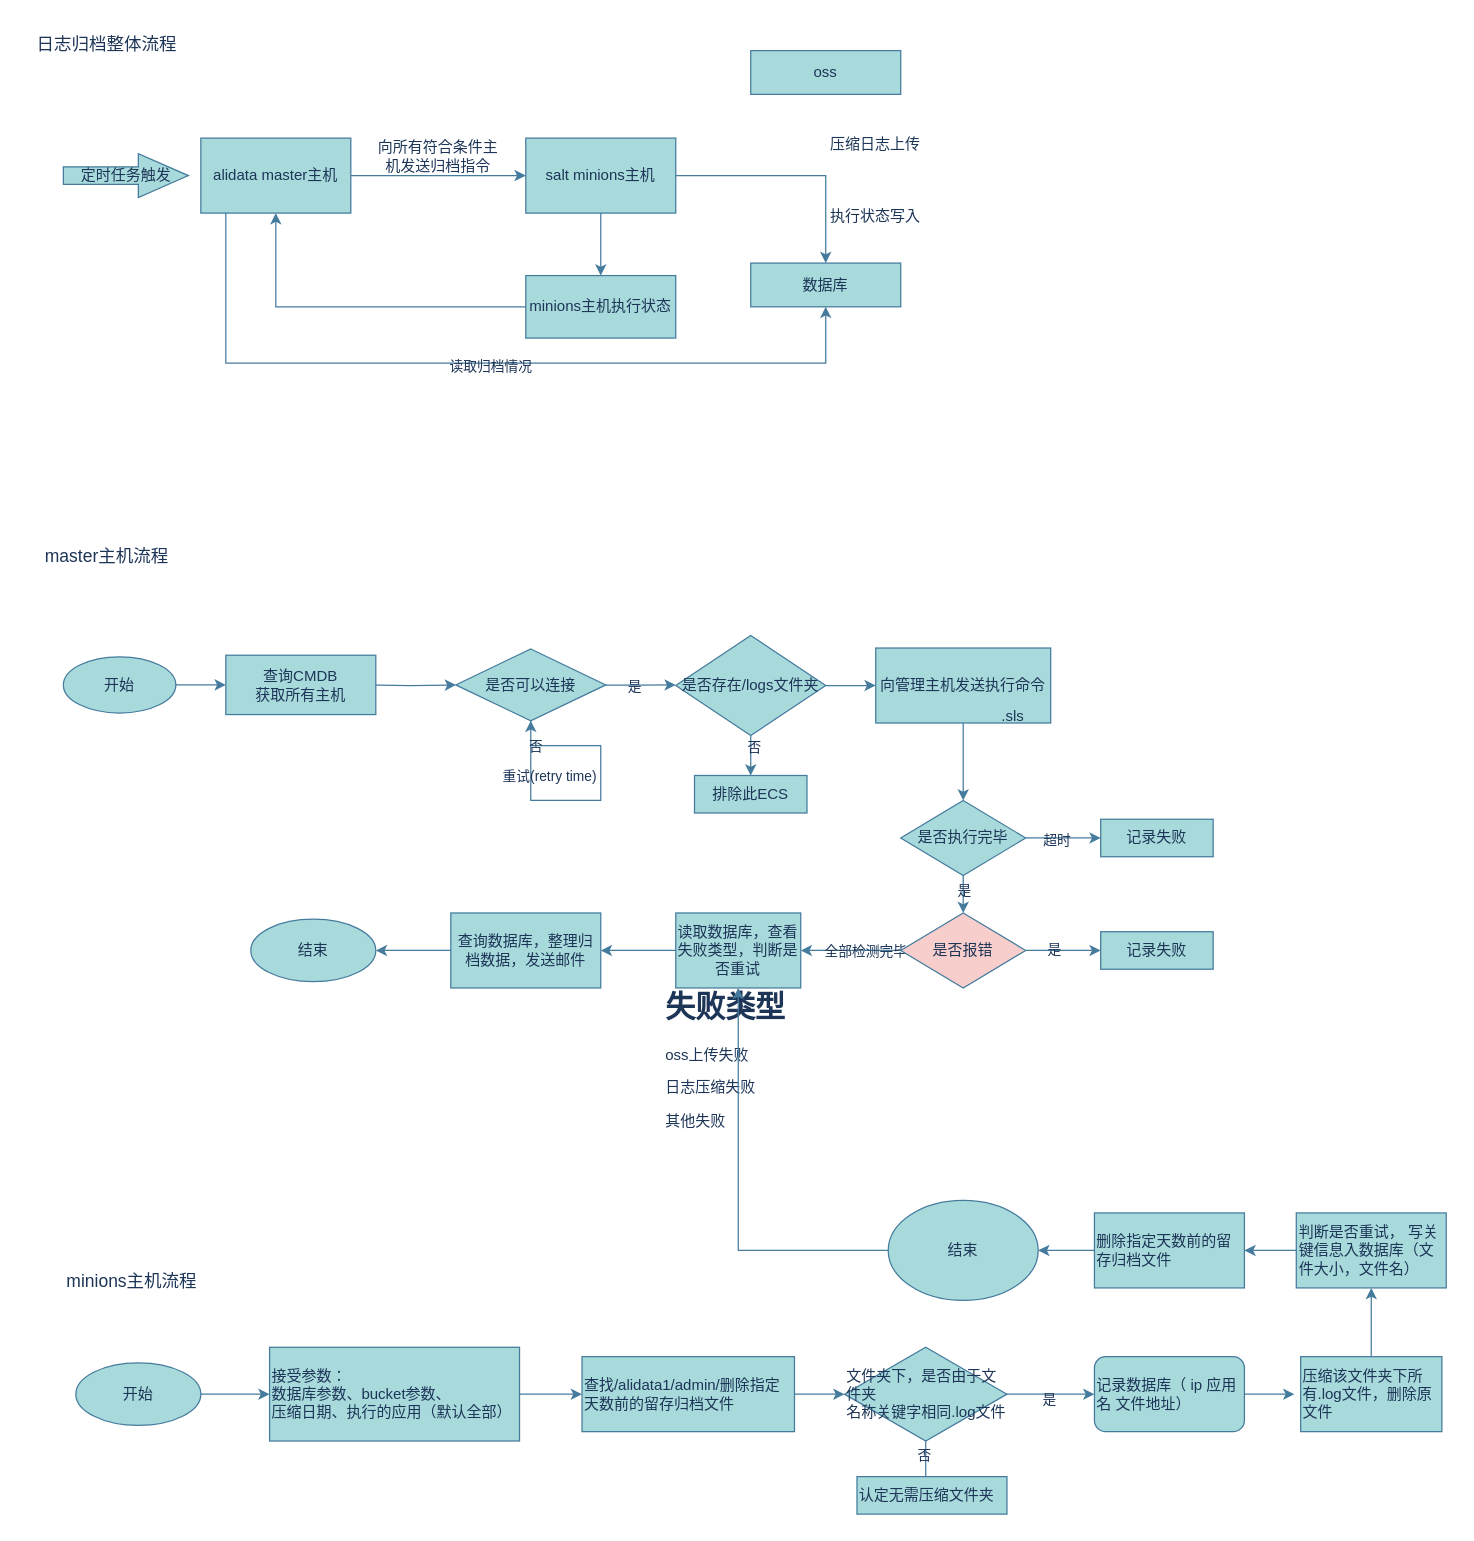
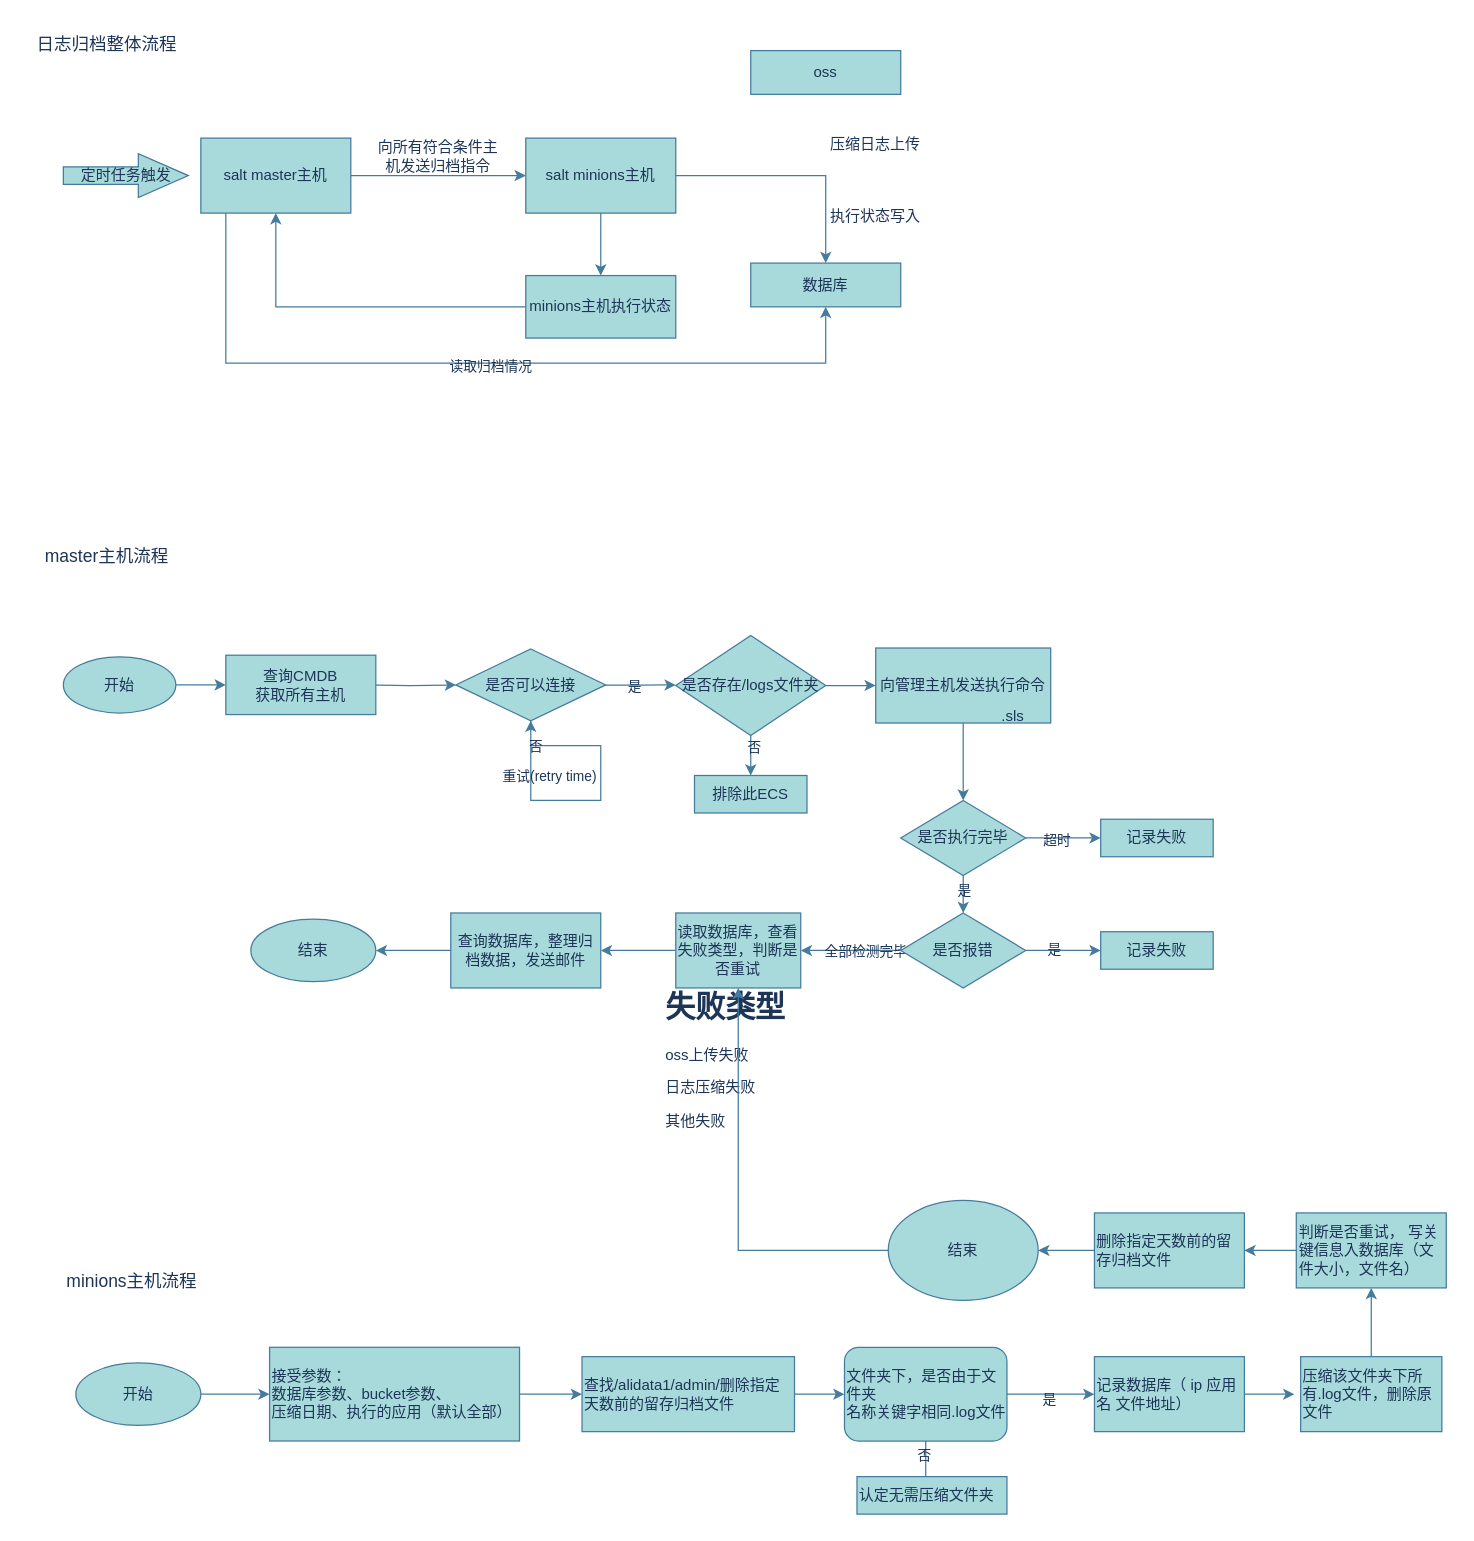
node "alidata master主机": label "alidata master主机" -> "salt master主机"
node "是否报错": fillcolor #f8cecc -> #a8dadc
node "文件夹下，是否由于文件夹 名称关键字相同.log文件": shape diamond -> rounded rectangle
node "记录数据库（ ip 应用名 文件地址）": shape rounded rectangle -> rectangle
